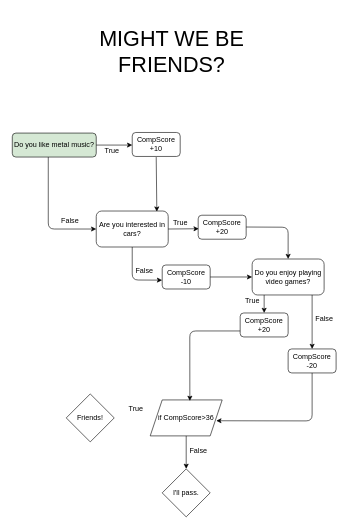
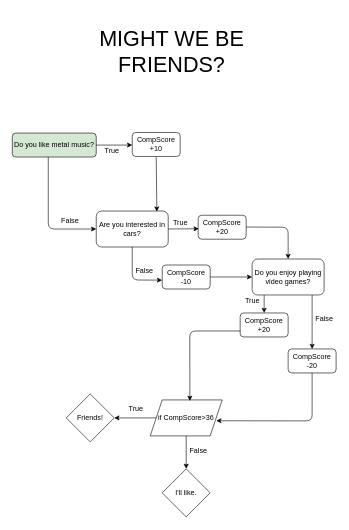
edge "if CompScore>36" -> "Friends!": added
node "I'll pass.": label "I'll pass." -> "I'll like."
